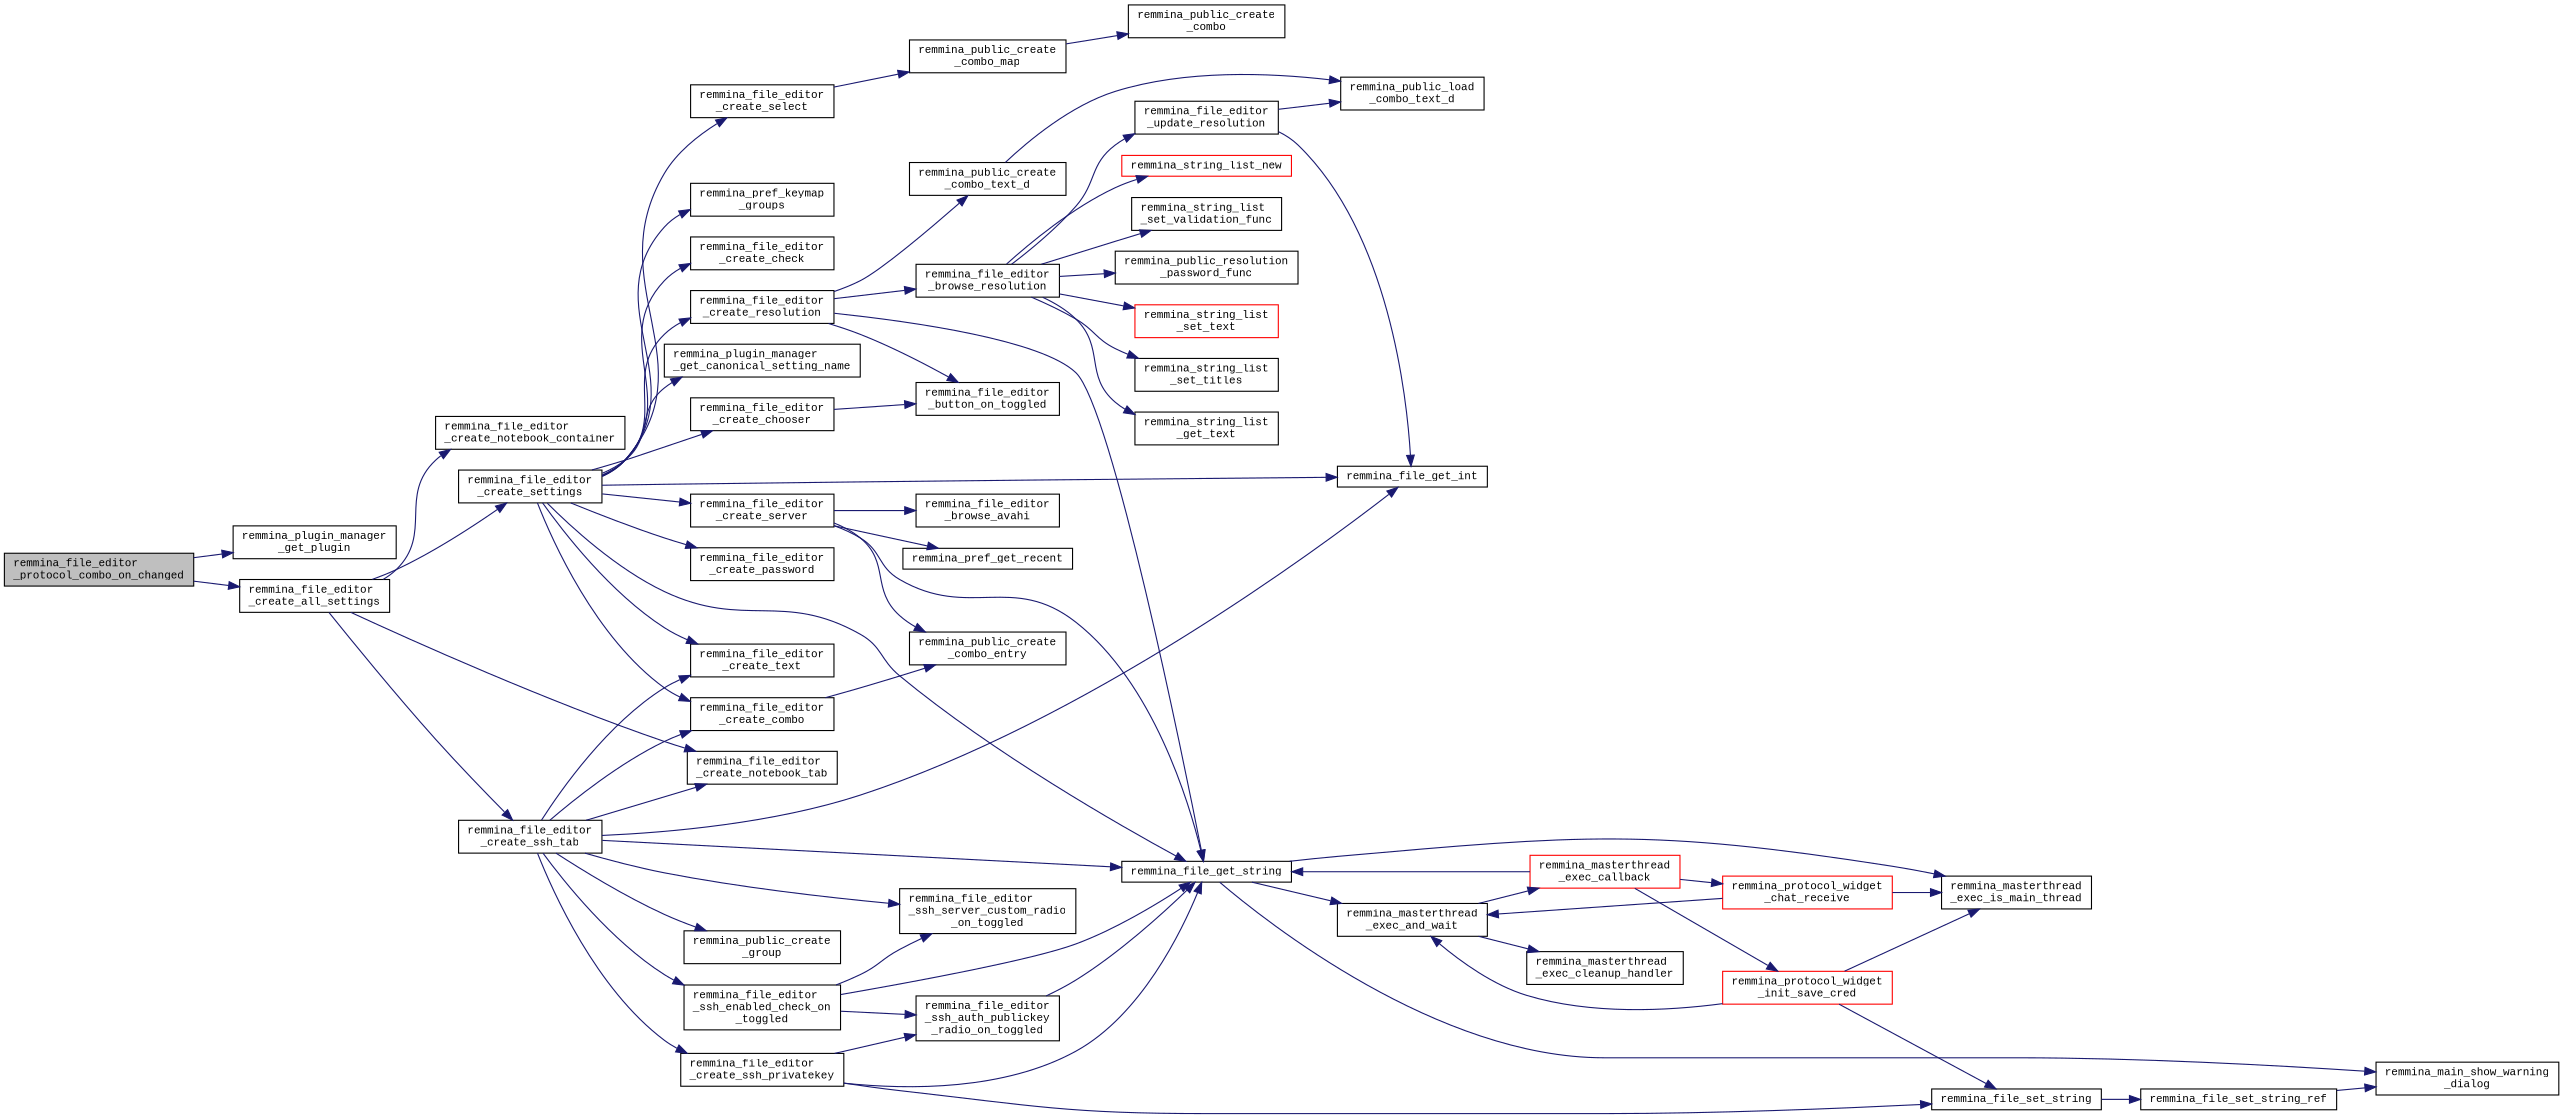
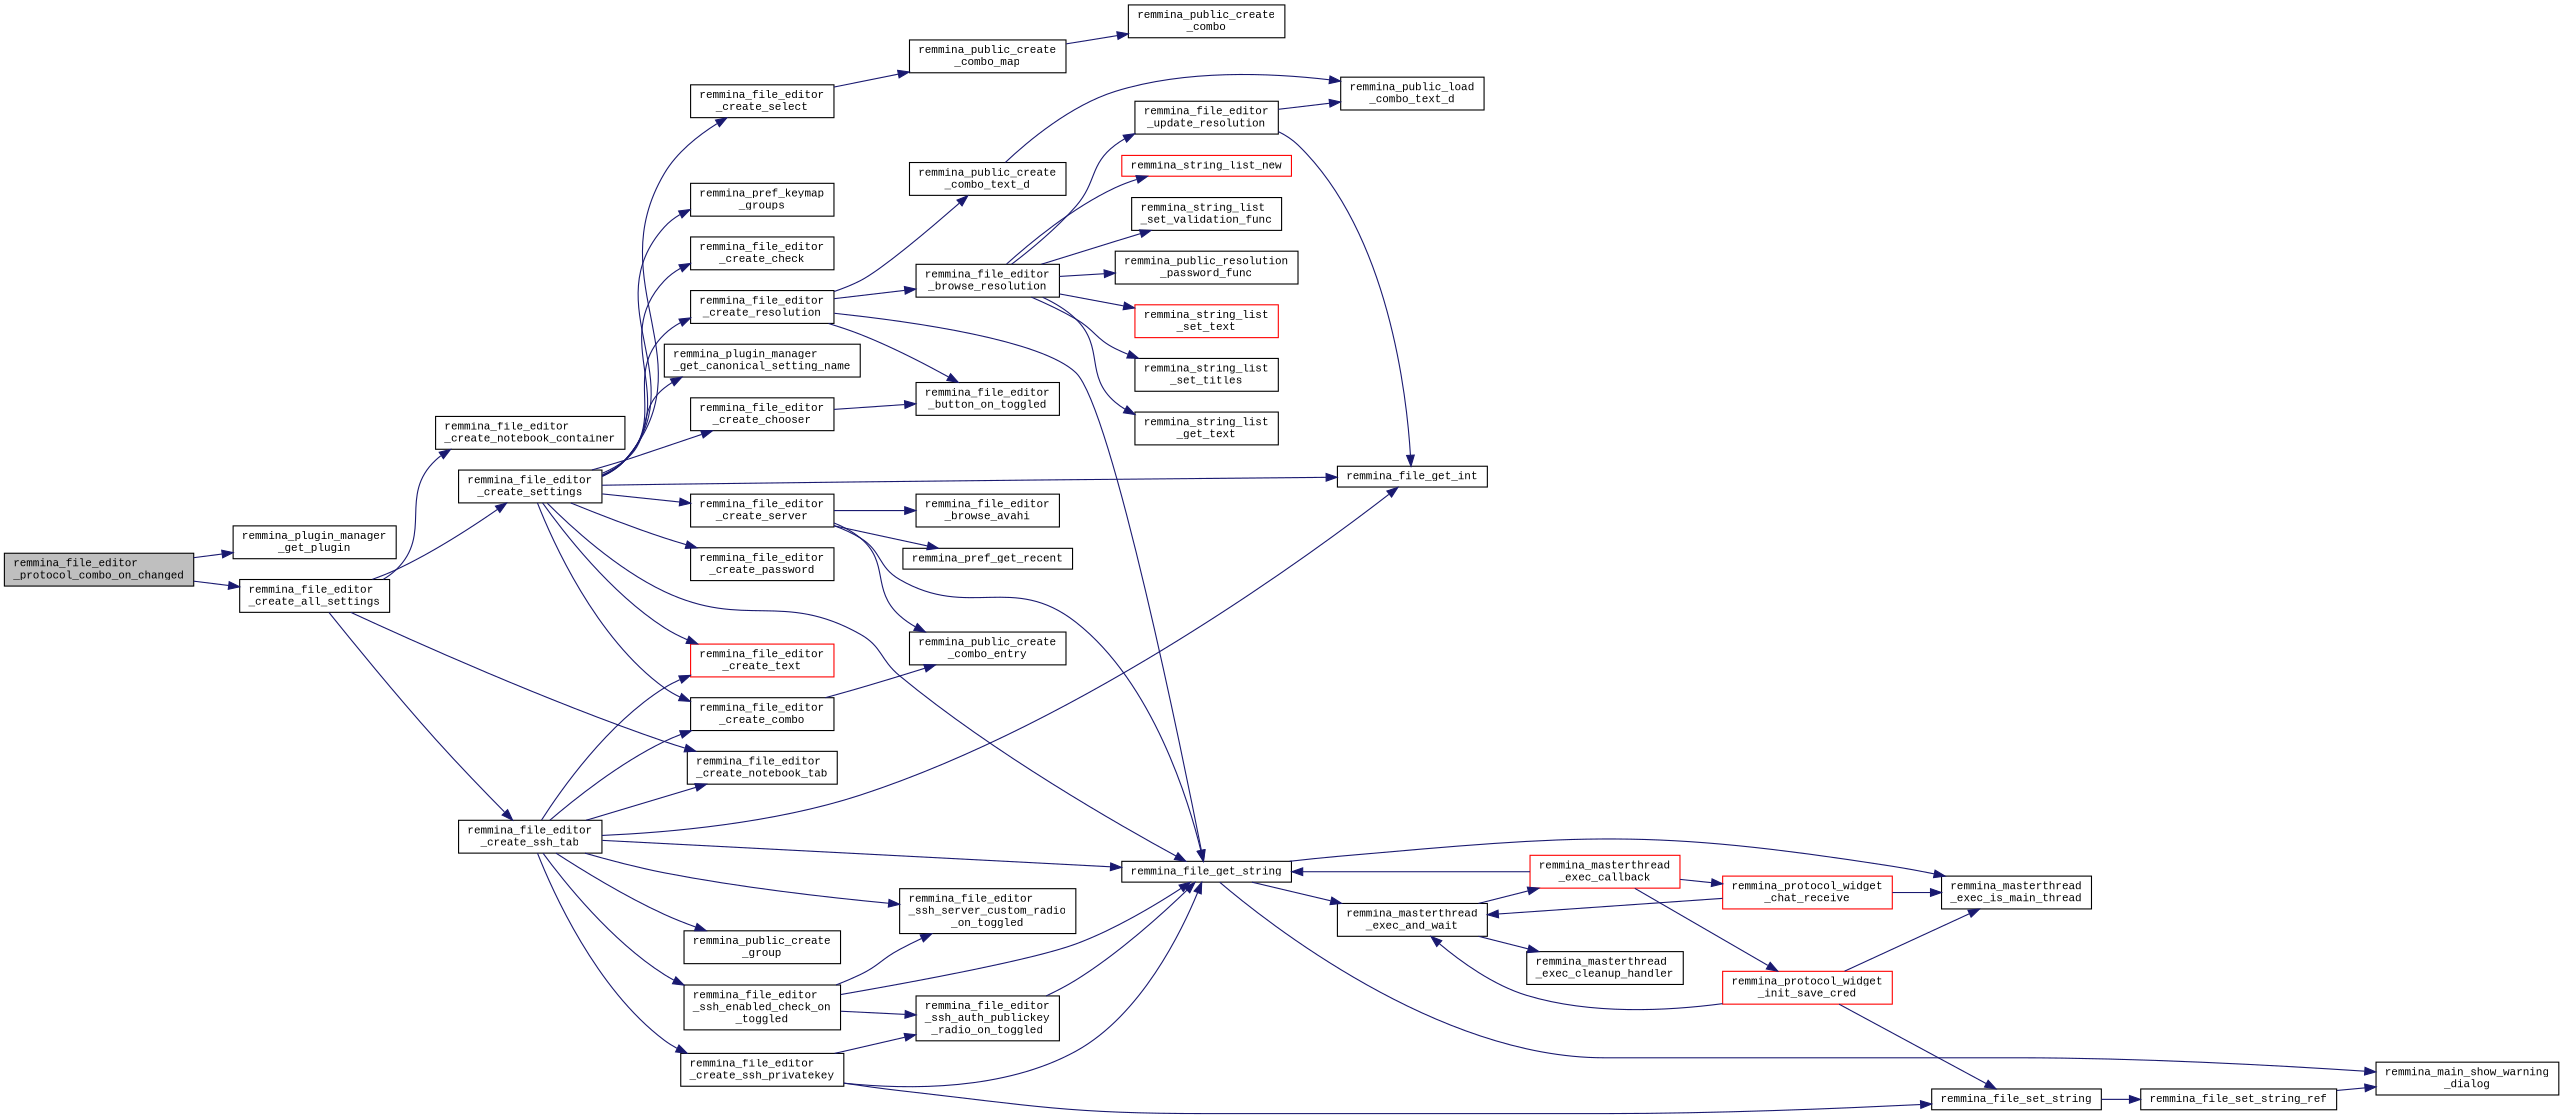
node "remmina_file_editor _create_text": color black -> red
